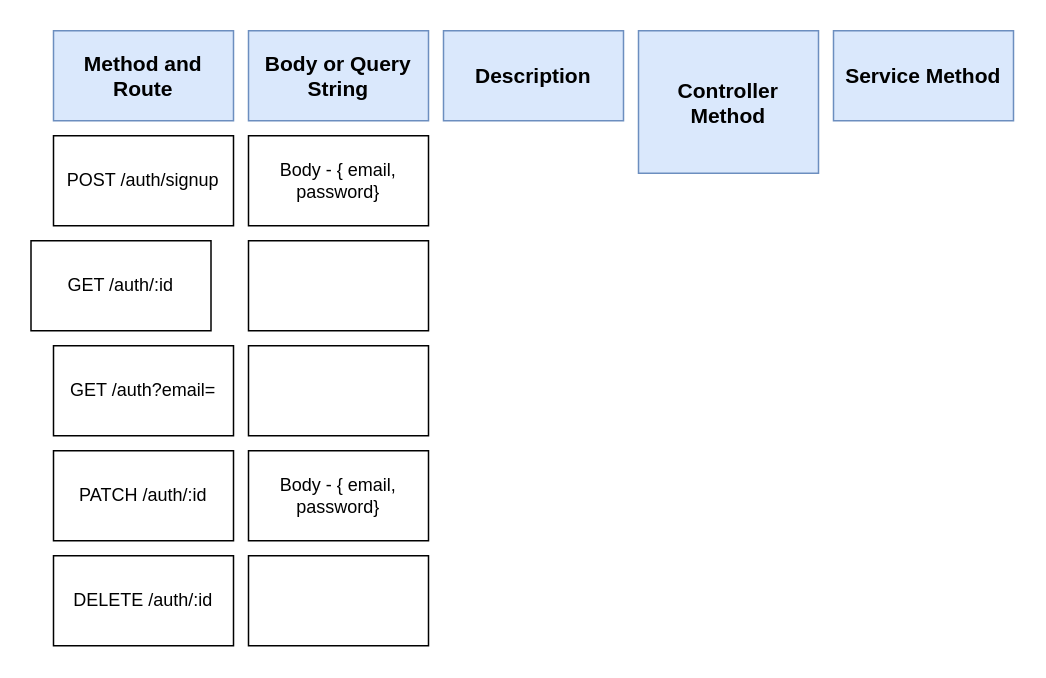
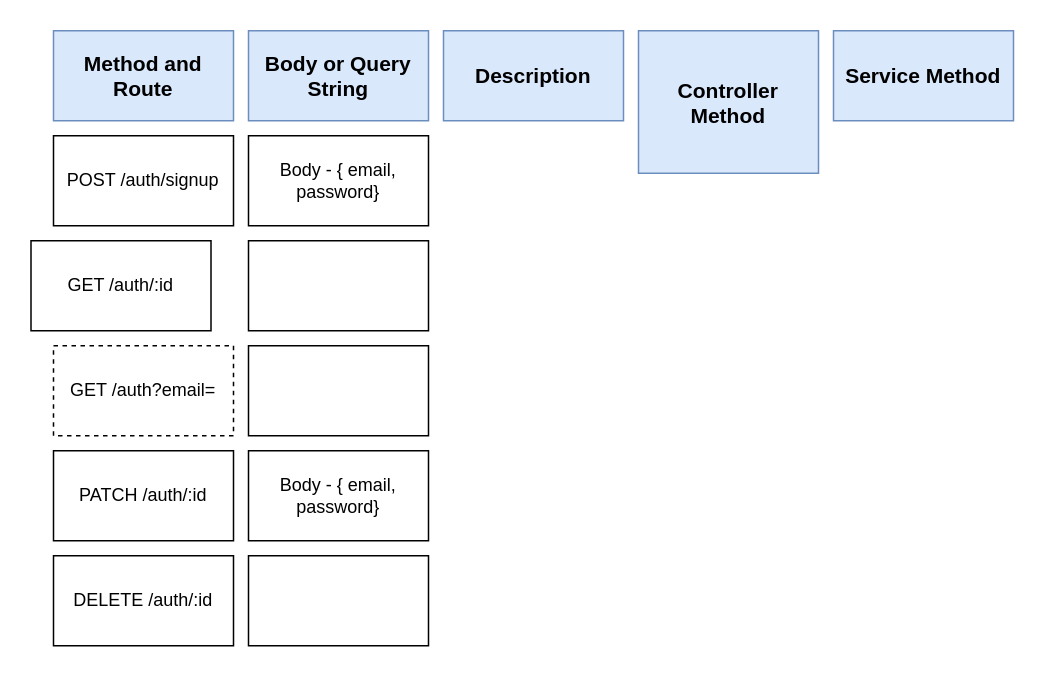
node "GET /auth?email=": style solid -> dashed
